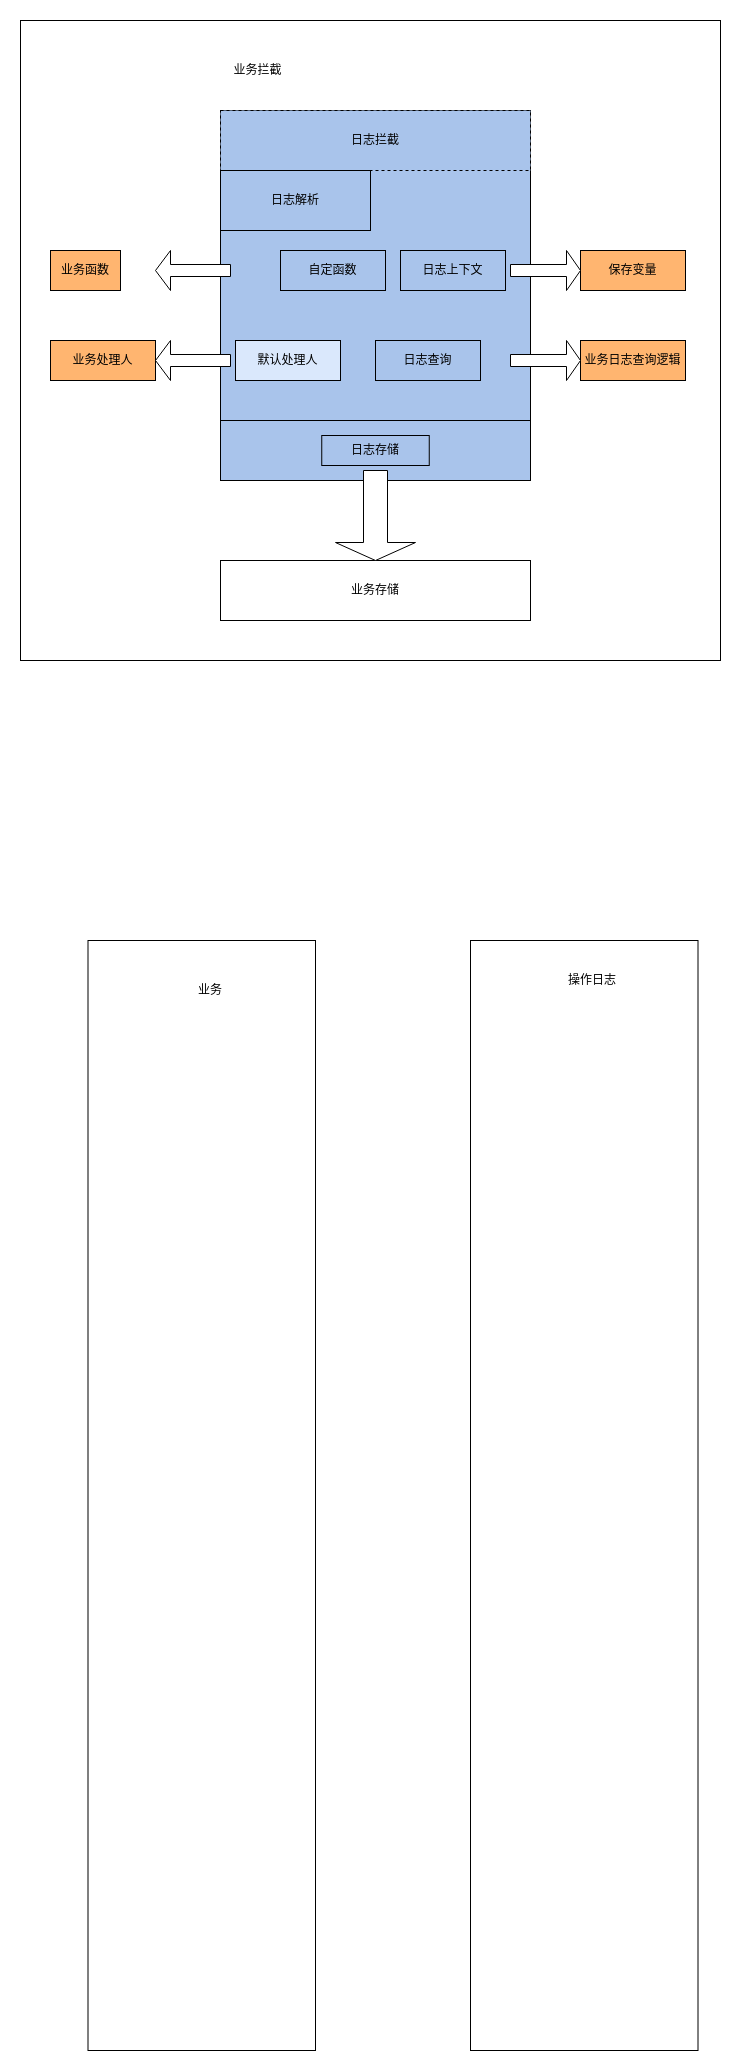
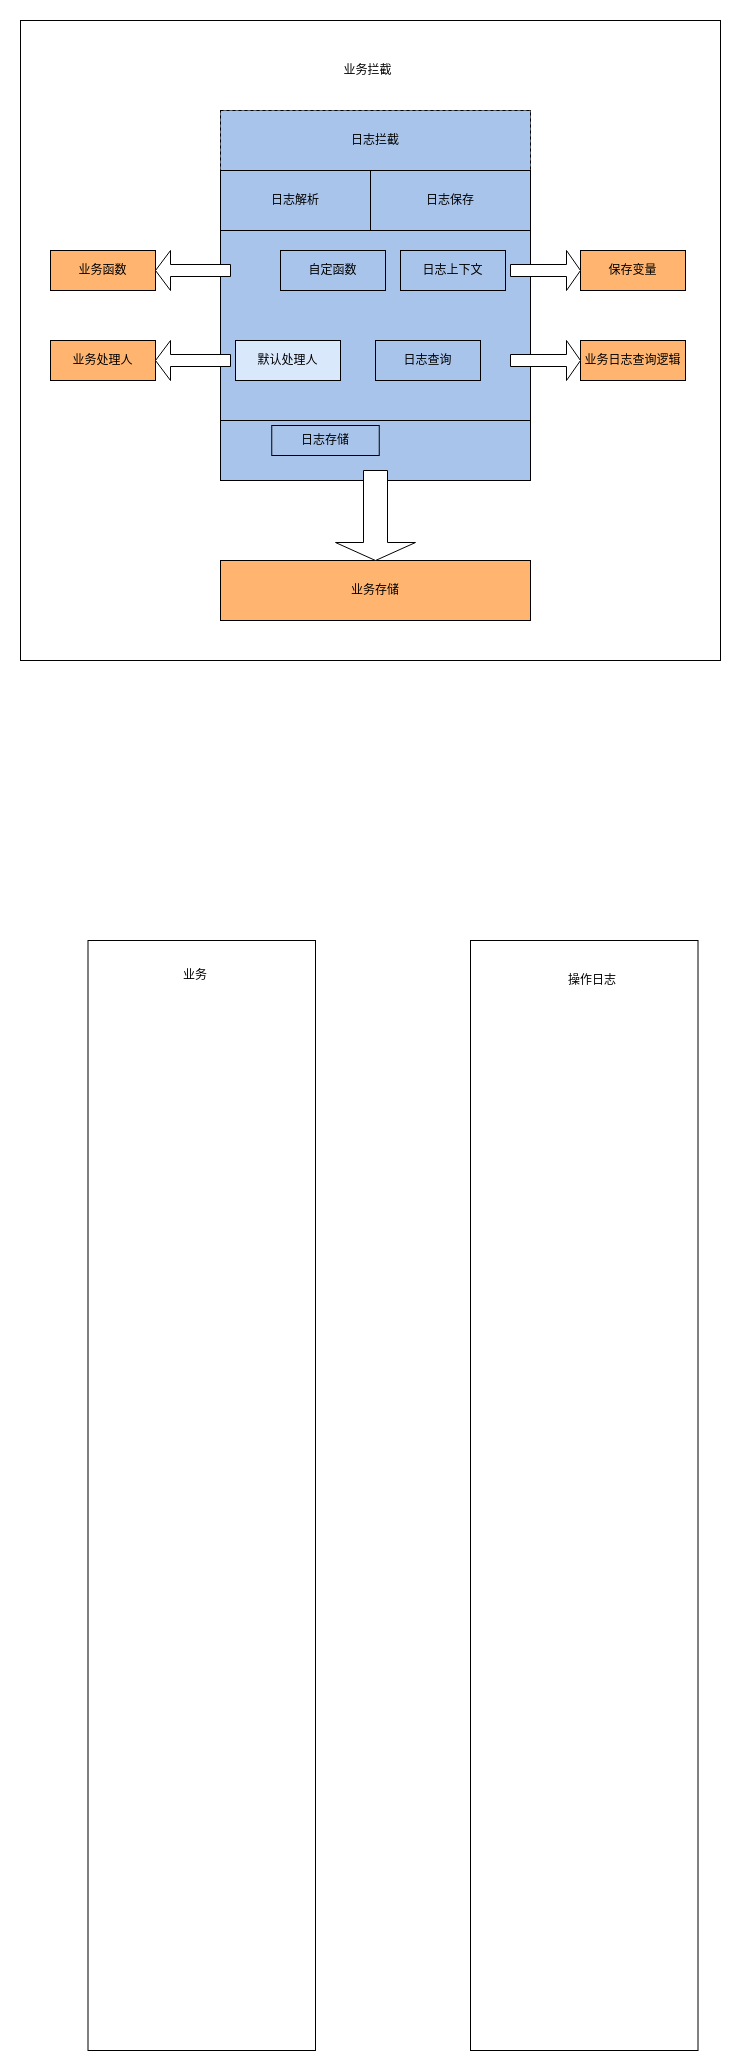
node "业务拦截": moved (258, 71) -> (368, 71)
node "日志保存": added
node "业务函数": size 70x40 -> 105x40
node "日志存储": moved (376, 451) -> (326, 441)
node "业务存储": fillcolor #ffffff -> #ffb570
node "业务": moved (211, 991) -> (196, 976)
